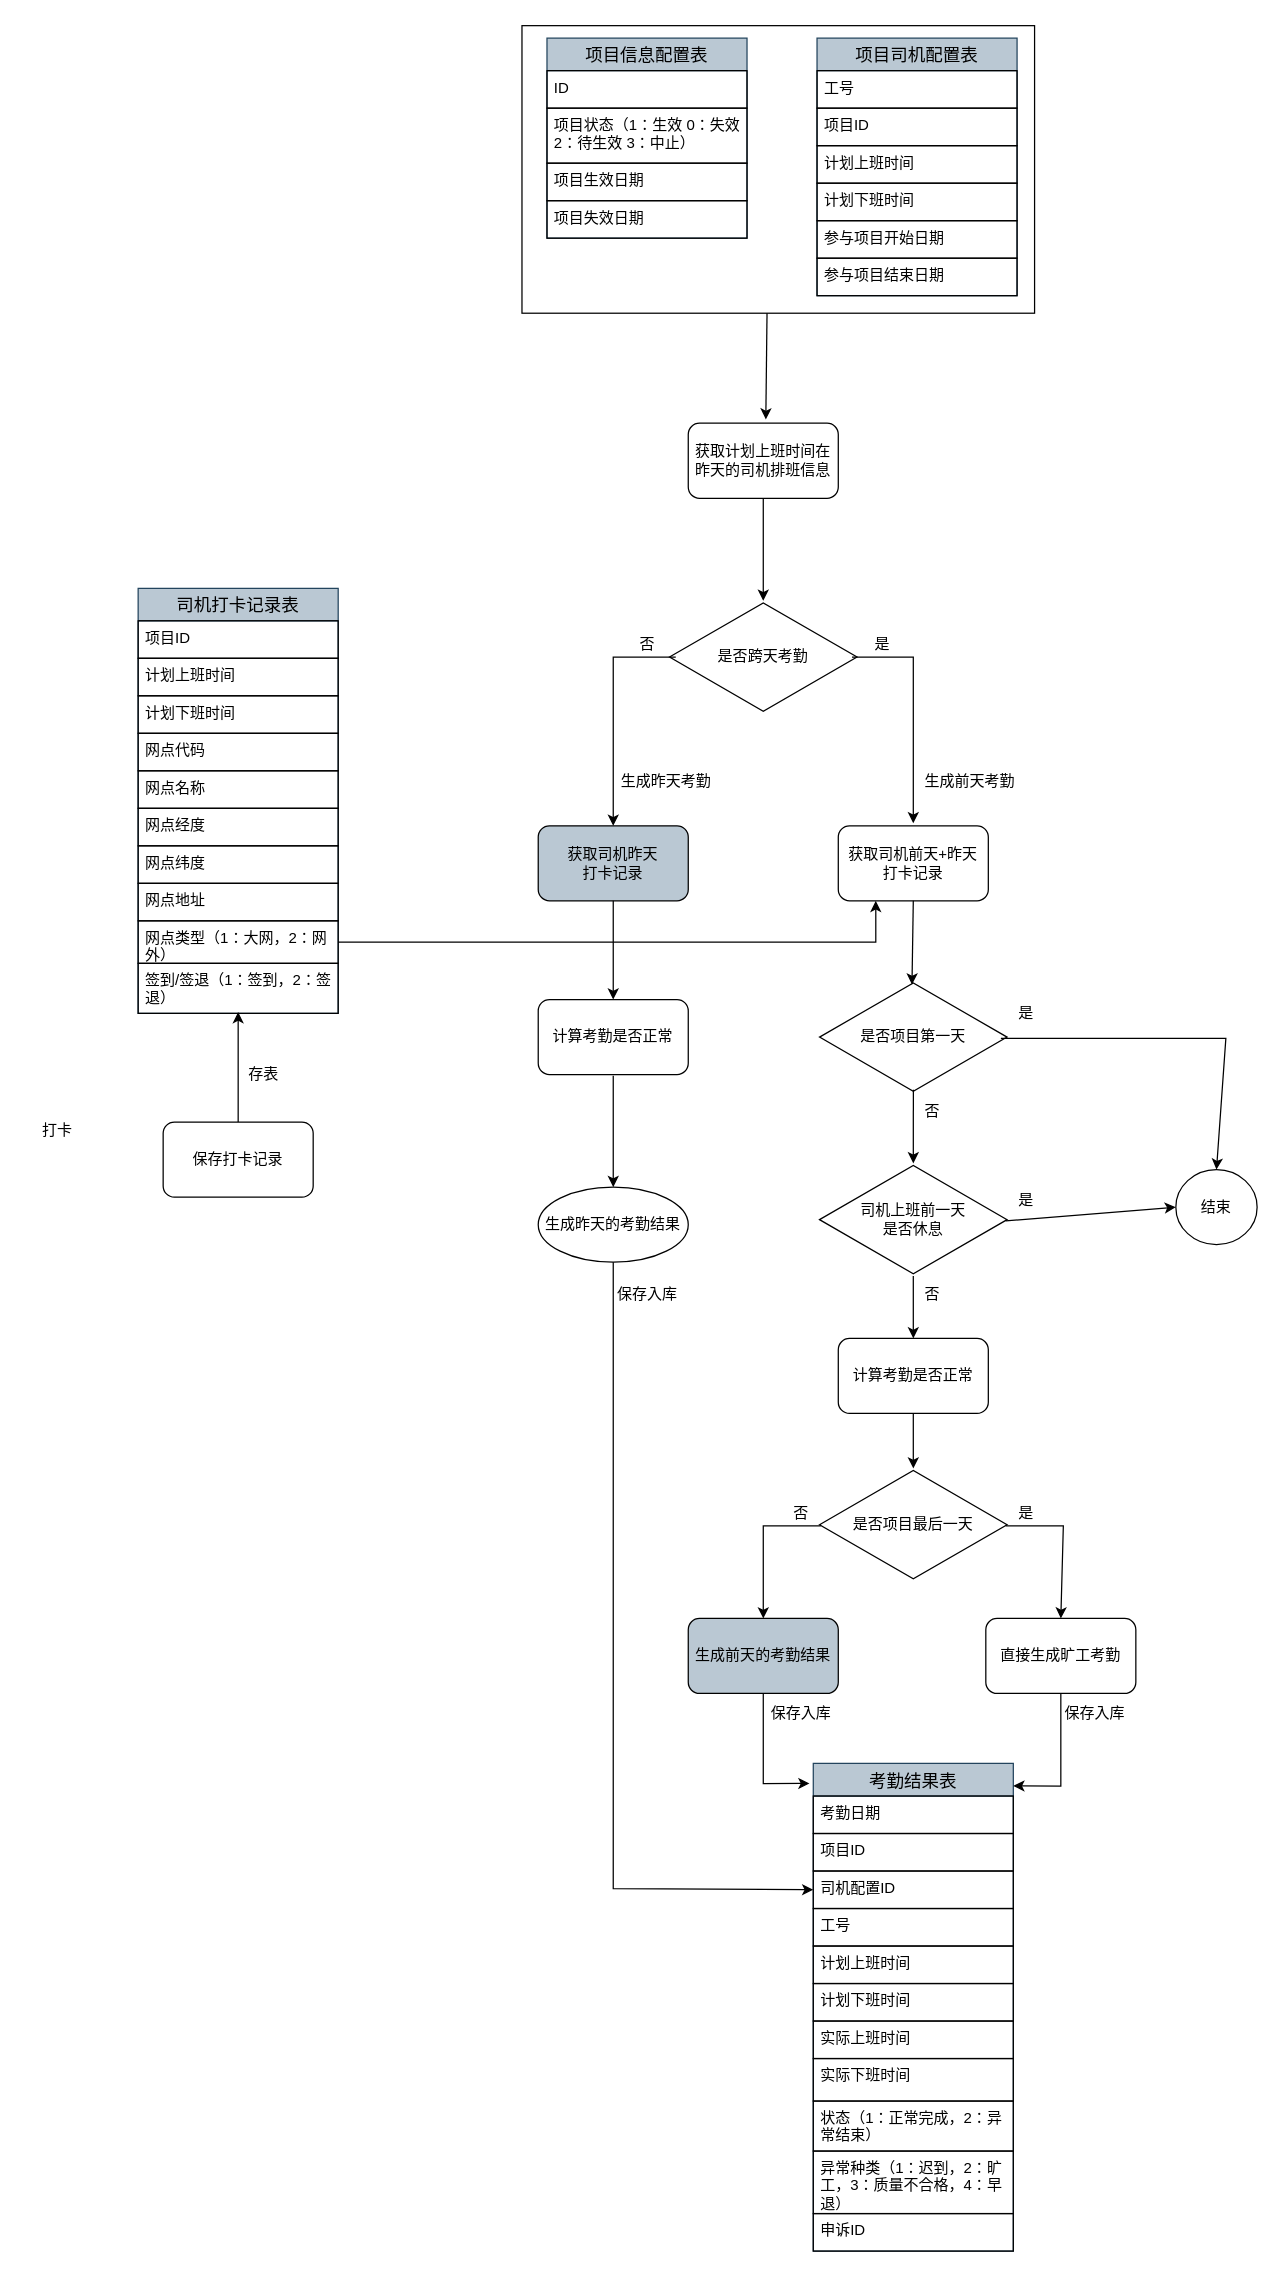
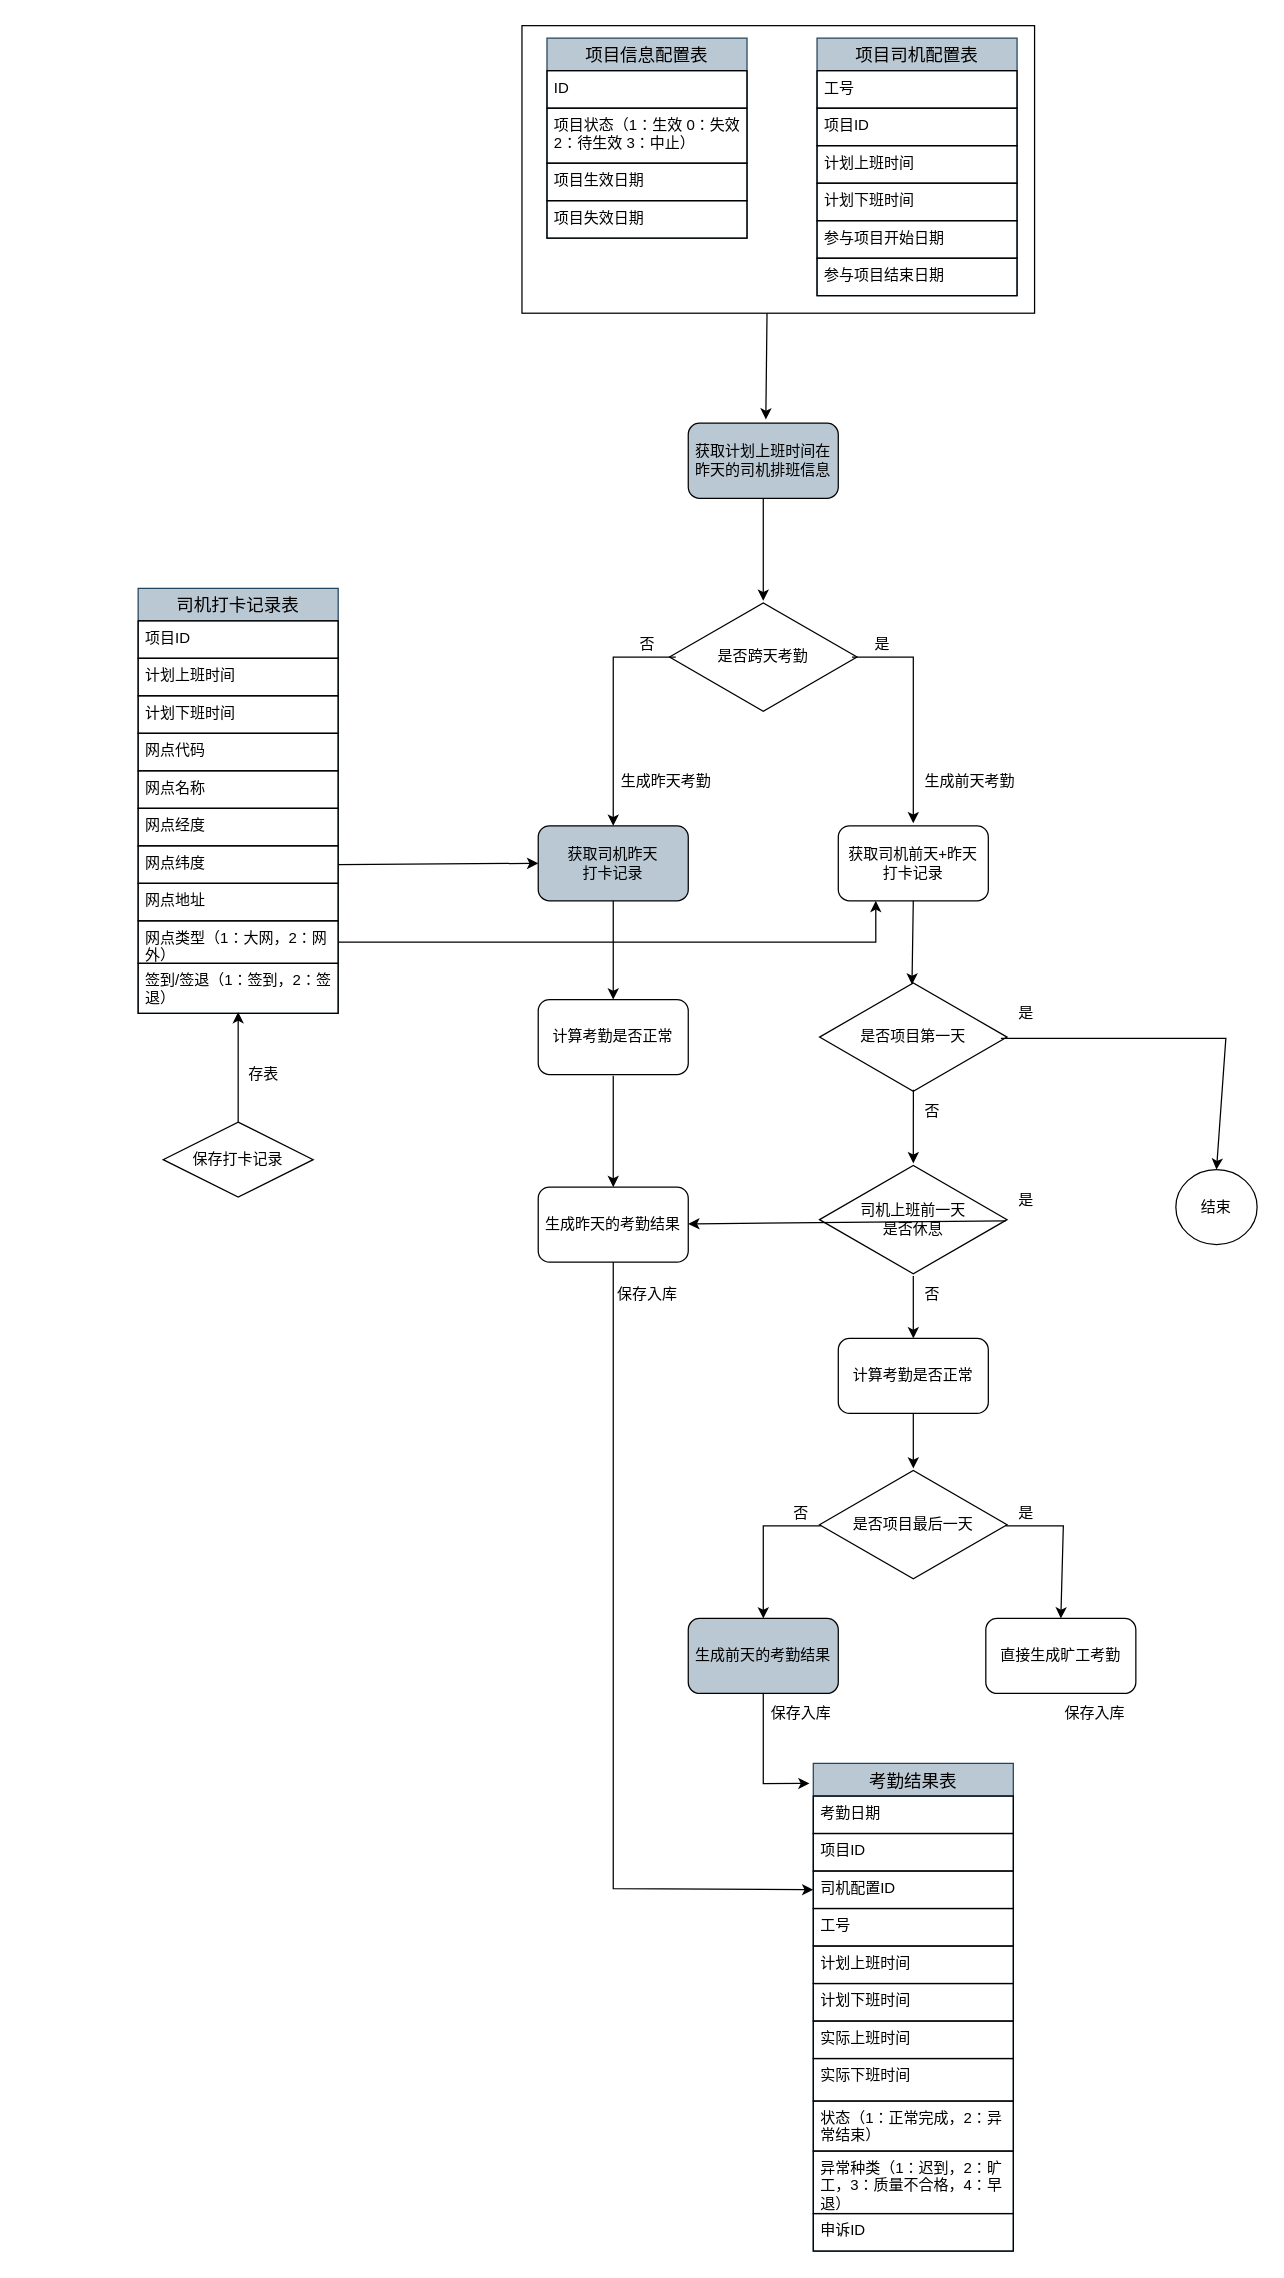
node "获取计划上班时间在昨天的司机排班信息": fillcolor #ffffff -> #bac8d3
edge "网点纬度" -> "获取司机昨天 打卡记录": added
node "打卡": removed
node "保存打卡记录": shape rounded rectangle -> diamond
edge "司机上班前一天 是否休息" -> "结束": now "司机上班前一天 是否休息" -> "生成昨天的考勤结果"
node "生成昨天的考勤结果": shape ellipse -> rounded rectangle
edge "直接生成旷工考勤" -> "考勤结果表": removed
